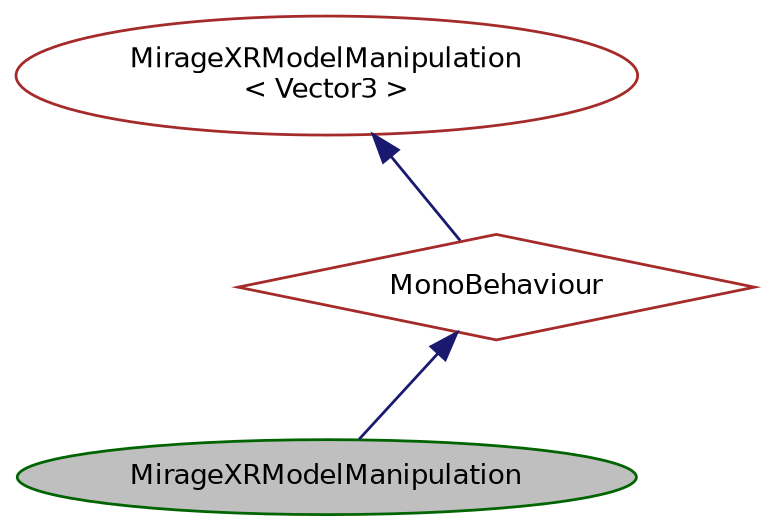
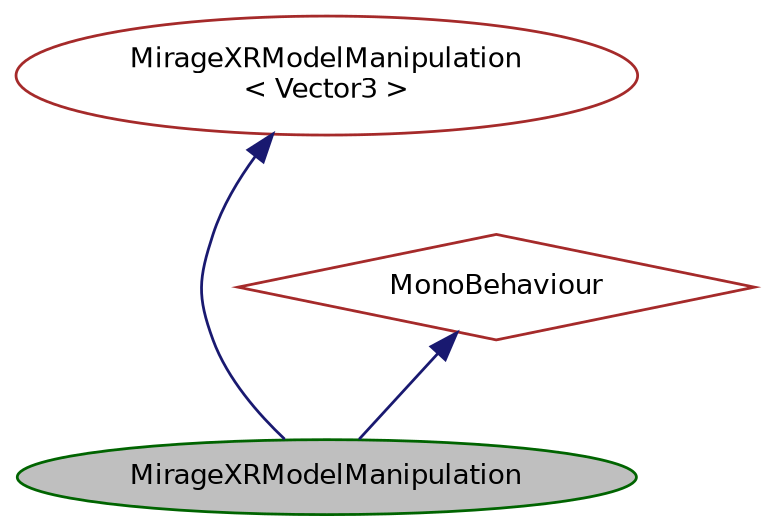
edge "MonoBehaviour" -> "MirageXRModelManipulation < Vector3 >": now "MirageXRModelManipulation" -> "MirageXRModelManipulation < Vector3 >"
